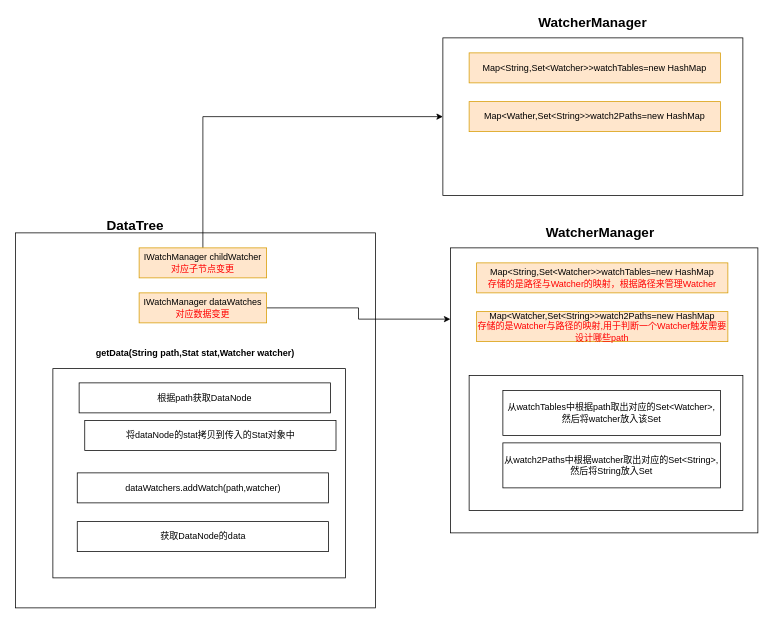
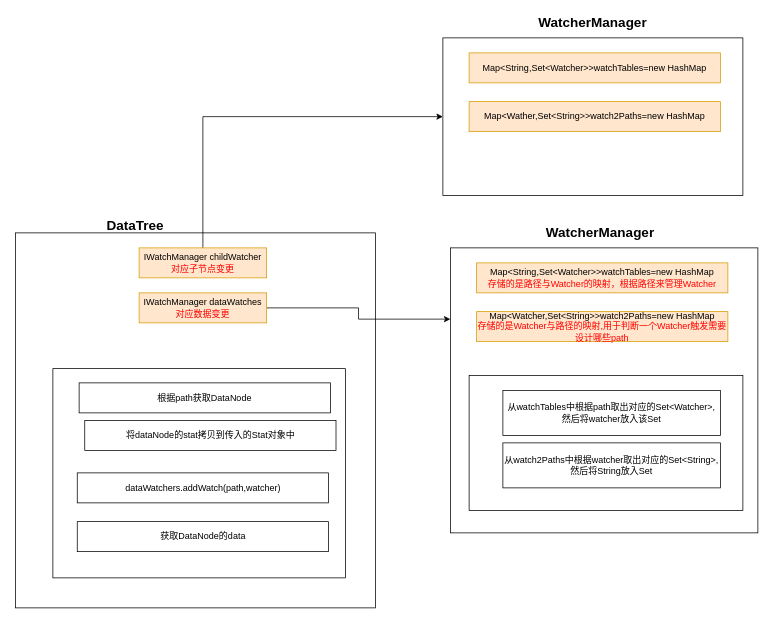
node "getData(String path,Stat stat,Watcher watcher)": removed
